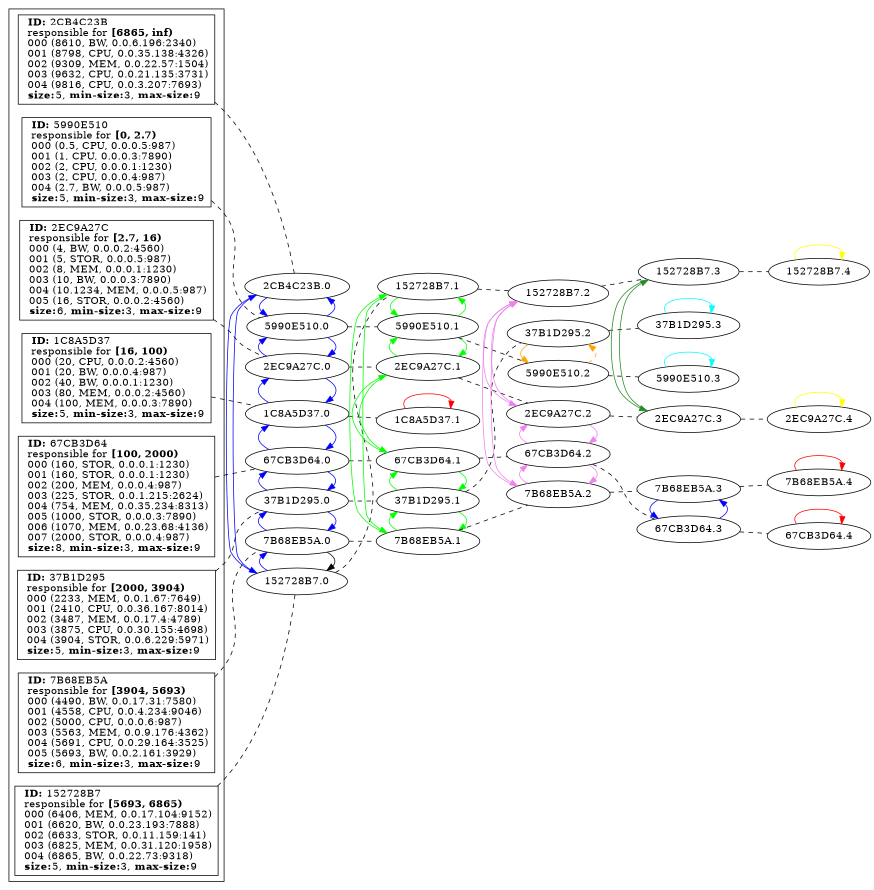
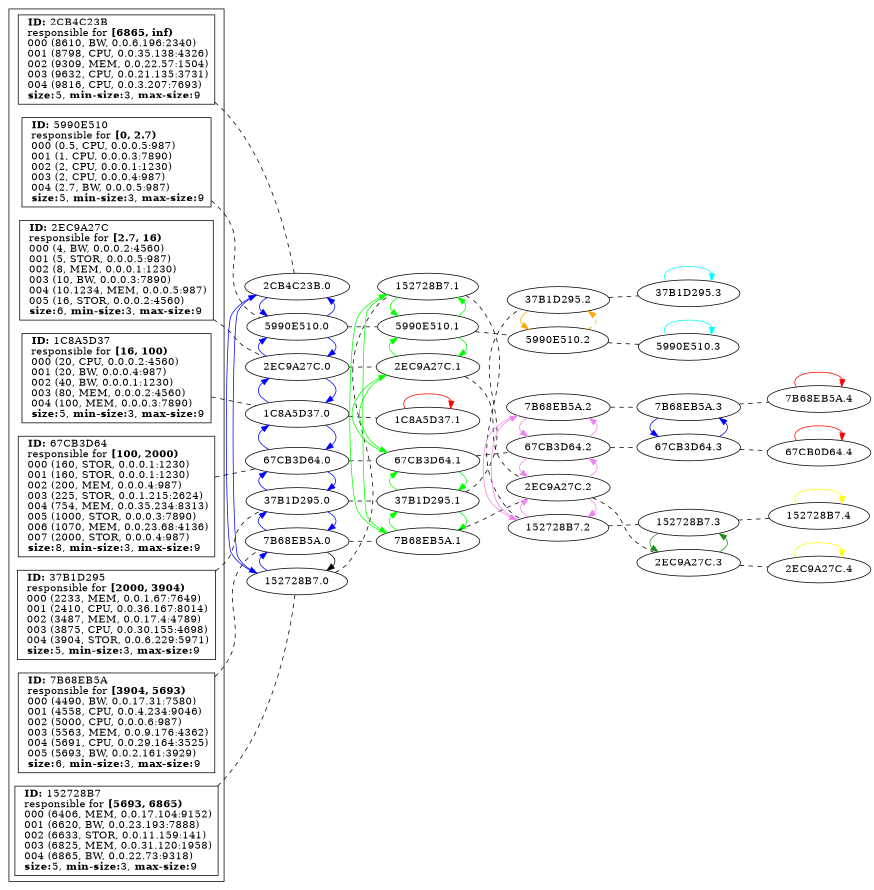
edge "7B68EB5A.2" -- "7B68EB5A.1": now "2EC9A27C.2" -- "7B68EB5A.1"
node "67CB3D64.4": label "67CB3D64.4" -> "67CB0D64.4"
